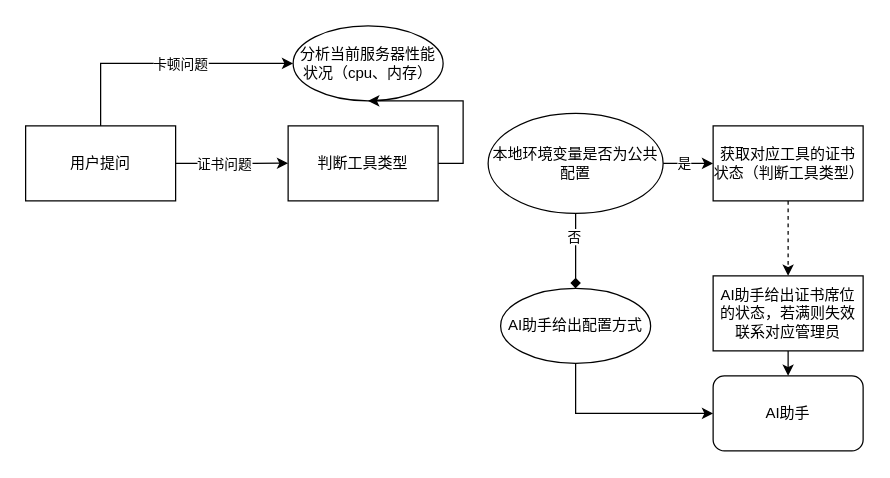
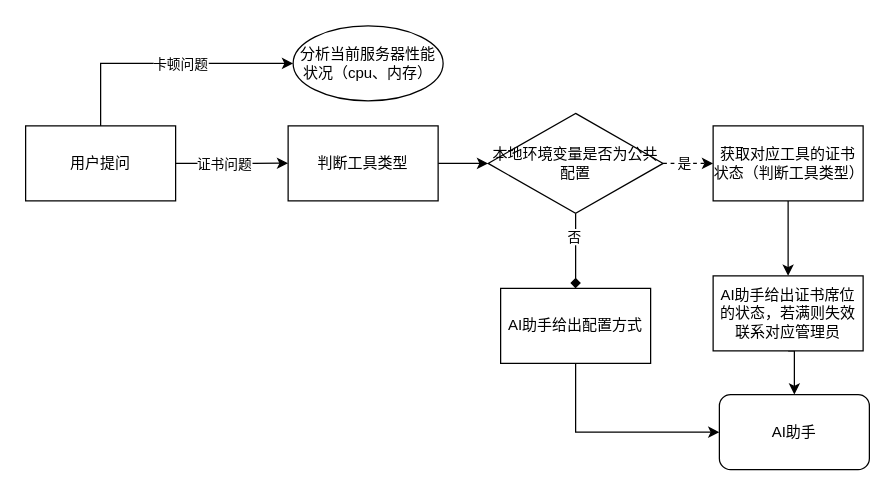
edge "判断工具类型" -> "分析当前服务器性能状况（cpu、内存）": now "判断工具类型" -> "本地环境变量是否为公共配置"
node "本地环境变量是否为公共配置": shape ellipse -> diamond
edge "本地环境变量是否为公共配置" -> "获取对应工具的证书状态（判断工具类型）": style solid -> dashed
edge "获取对应工具的证书状态（判断工具类型）" -> "AI助手给出证书席位的状态，若满则失效联系对应管理员": style dashed -> solid
node "AI助手给出配置方式": shape ellipse -> rectangle
node "AI助手": moved (788, 413) -> (794, 432)
